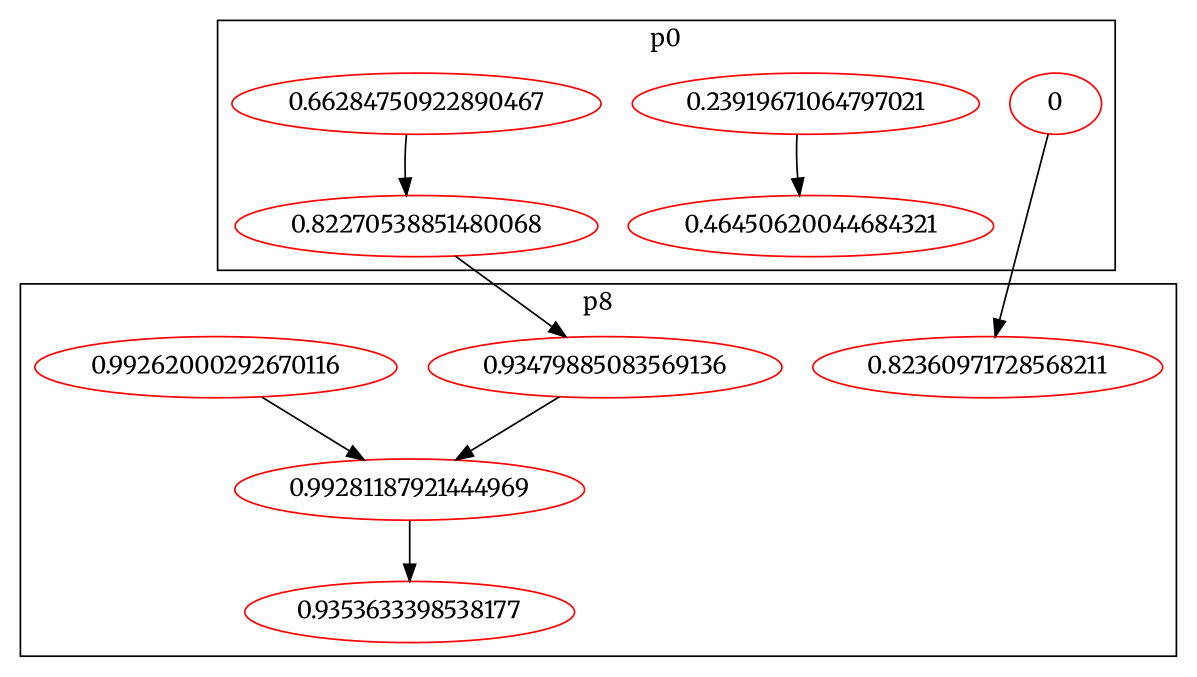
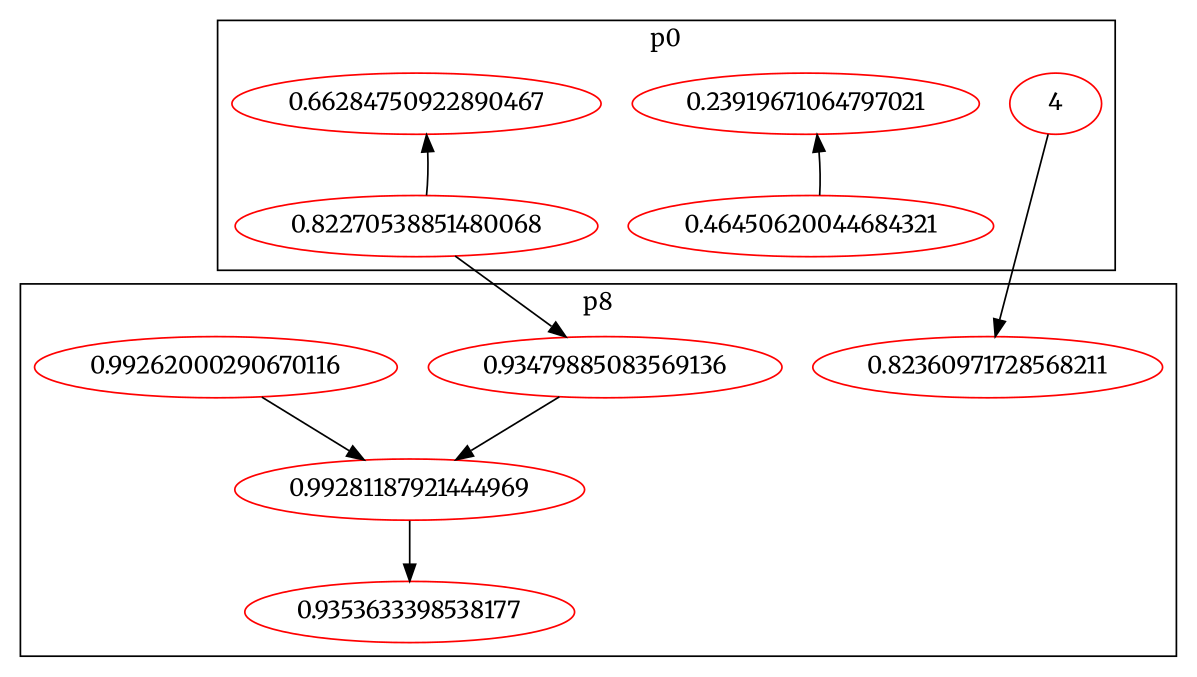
node "0": label "0" -> "4"
edge "0.66284750922890467" -> "0.82270538851480068": reversed
edge "0.23919671064797021" -> "0.46450620044684321": reversed
node "0.99262000292670116": label "0.99262000292670116" -> "0.99262000290670116"
